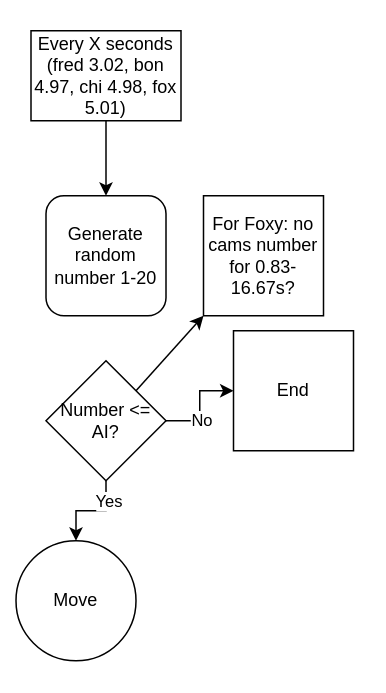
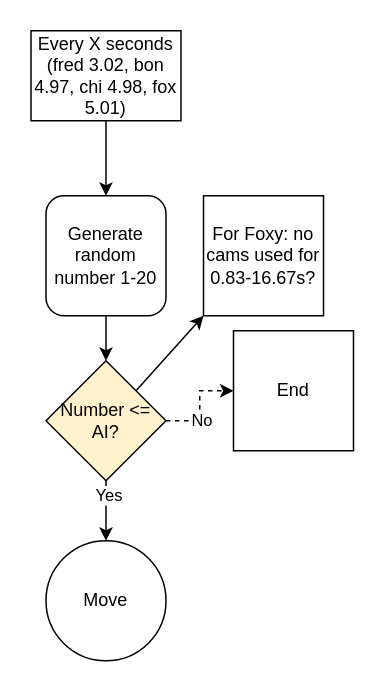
node "For Foxy: no cams number for 0.83-16.67s?": label "For Foxy: no cams number for 0.83-16.67s?" -> "For Foxy: no cams used for 0.83-16.67s?"
edge "Generate random number 1-20" -> "Number <= AI?": added
edge "Number <= AI?" -> "End": style solid -> dashed
node "Number <= AI?": fillcolor #ffffff -> #fff2cc
node "Move": moved (76, 601) -> (106, 601)
